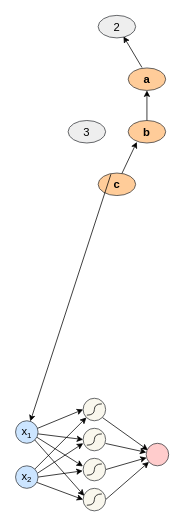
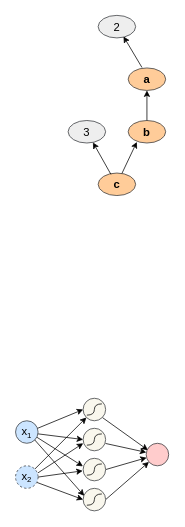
edge "c" -> "x1": now "c" -> "3"
node "x2": style solid -> dashed
